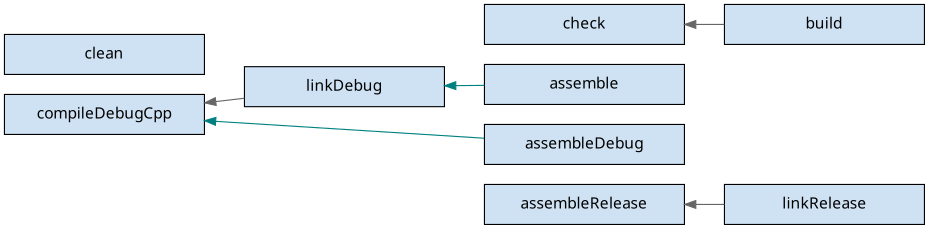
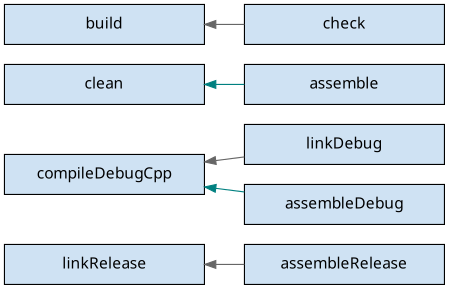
edge "build" -> "check": reversed
edge "assemble" -> "linkDebug": now "assemble" -> "clean"
edge "linkRelease" -> "assembleRelease": reversed
